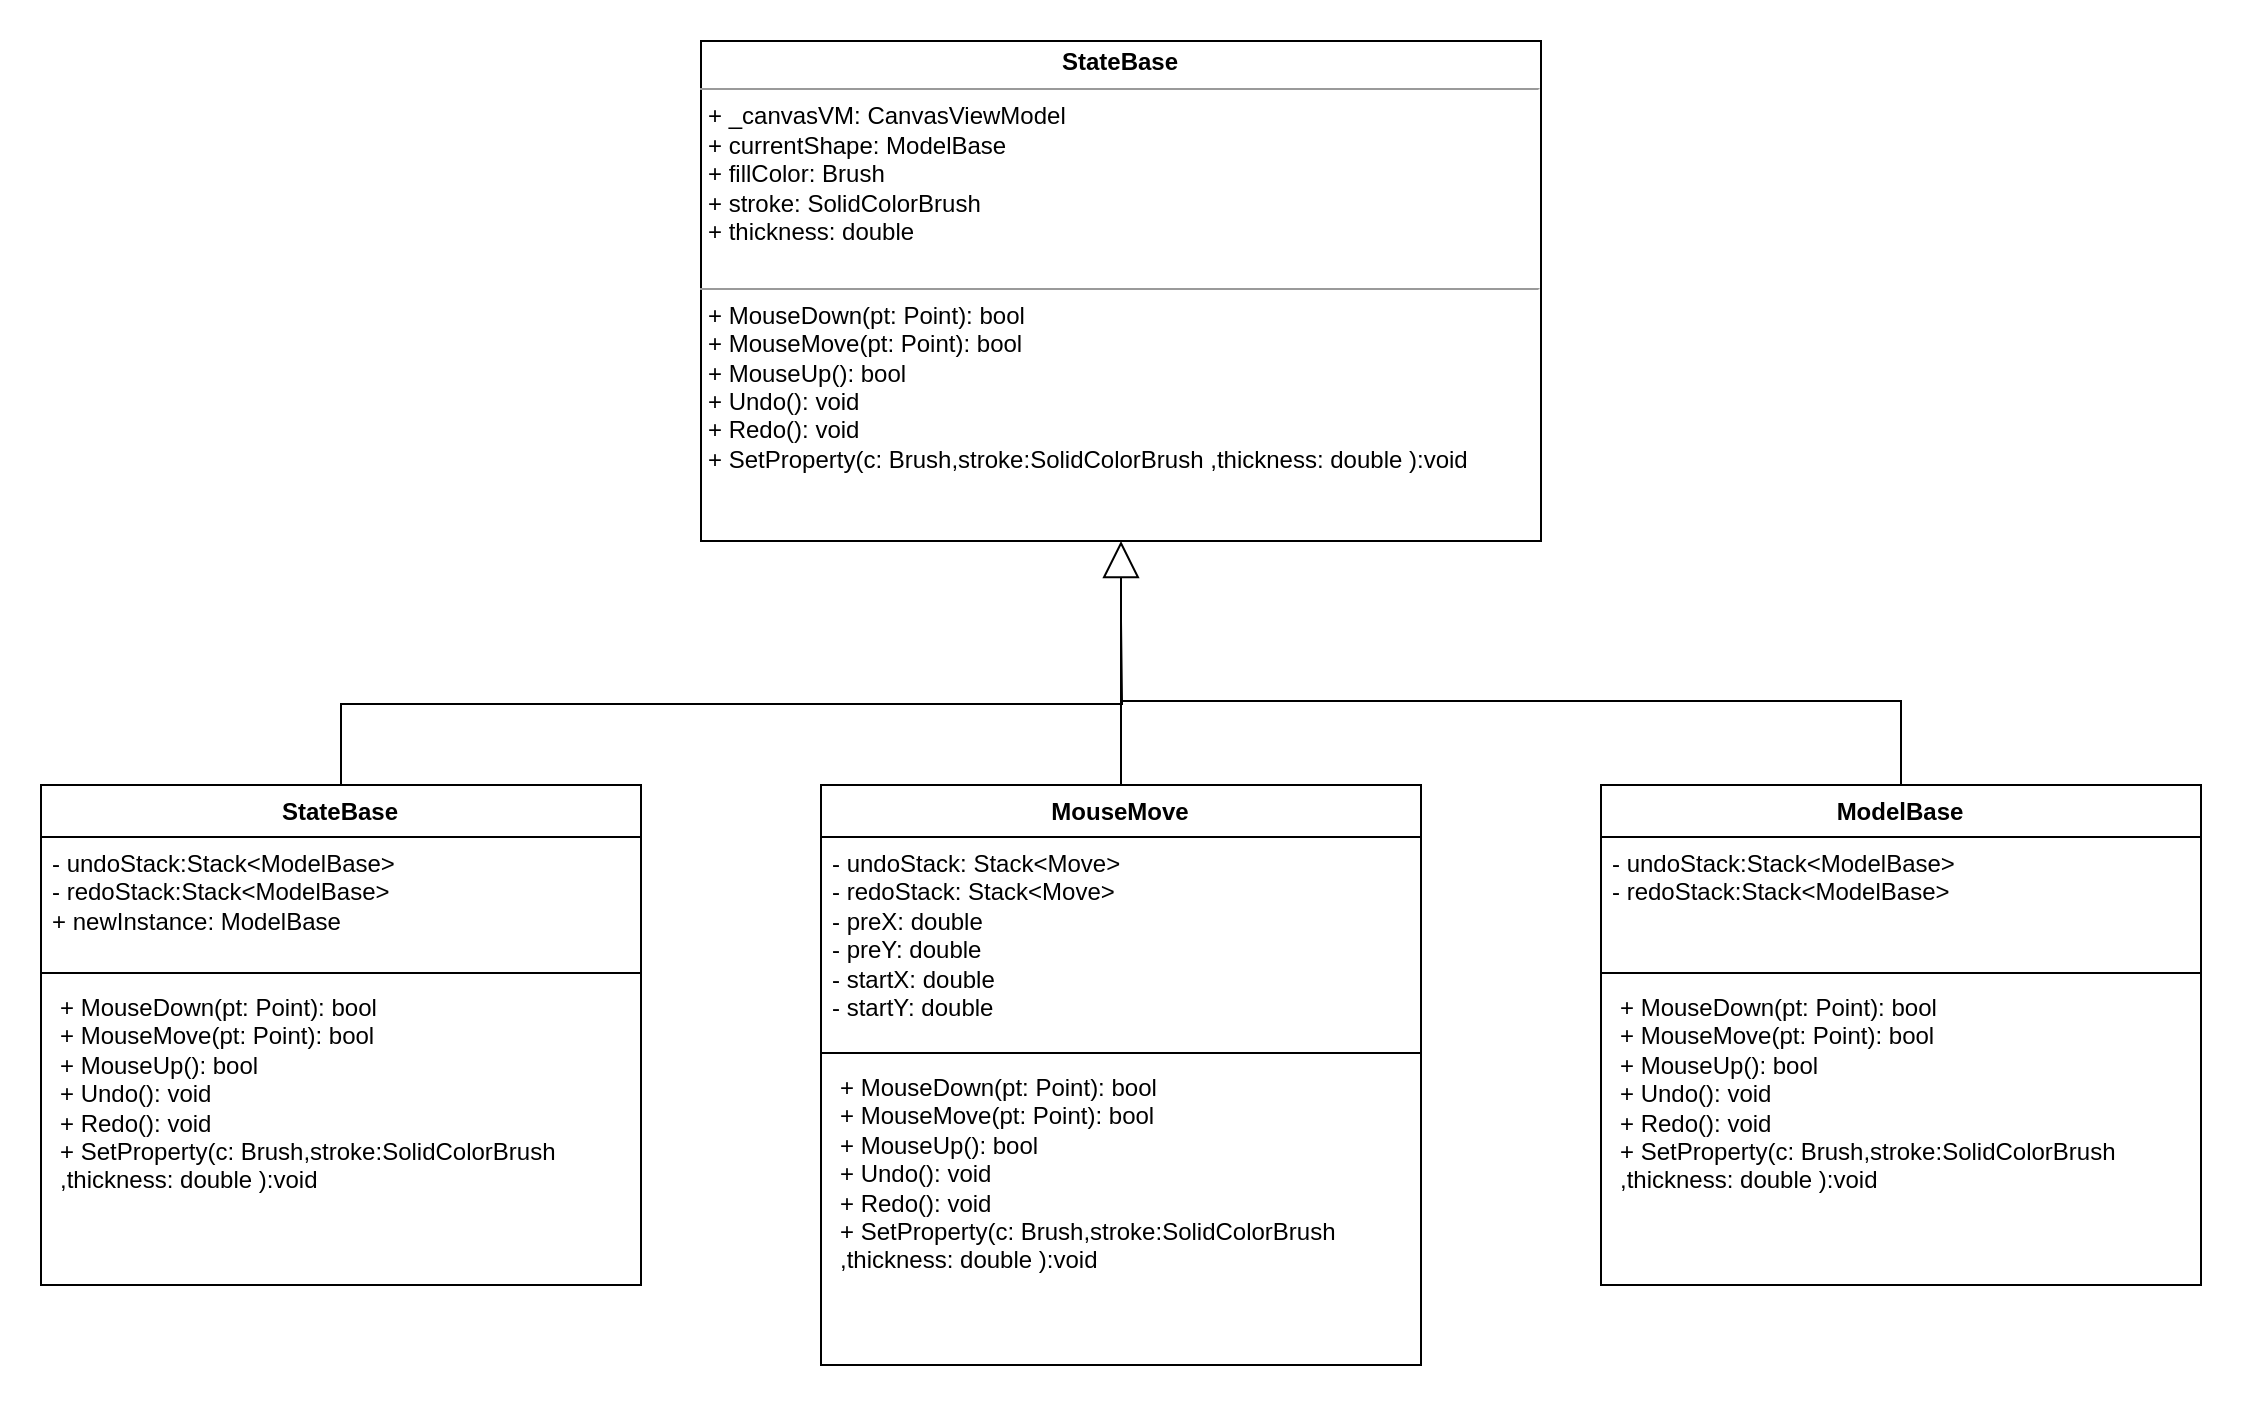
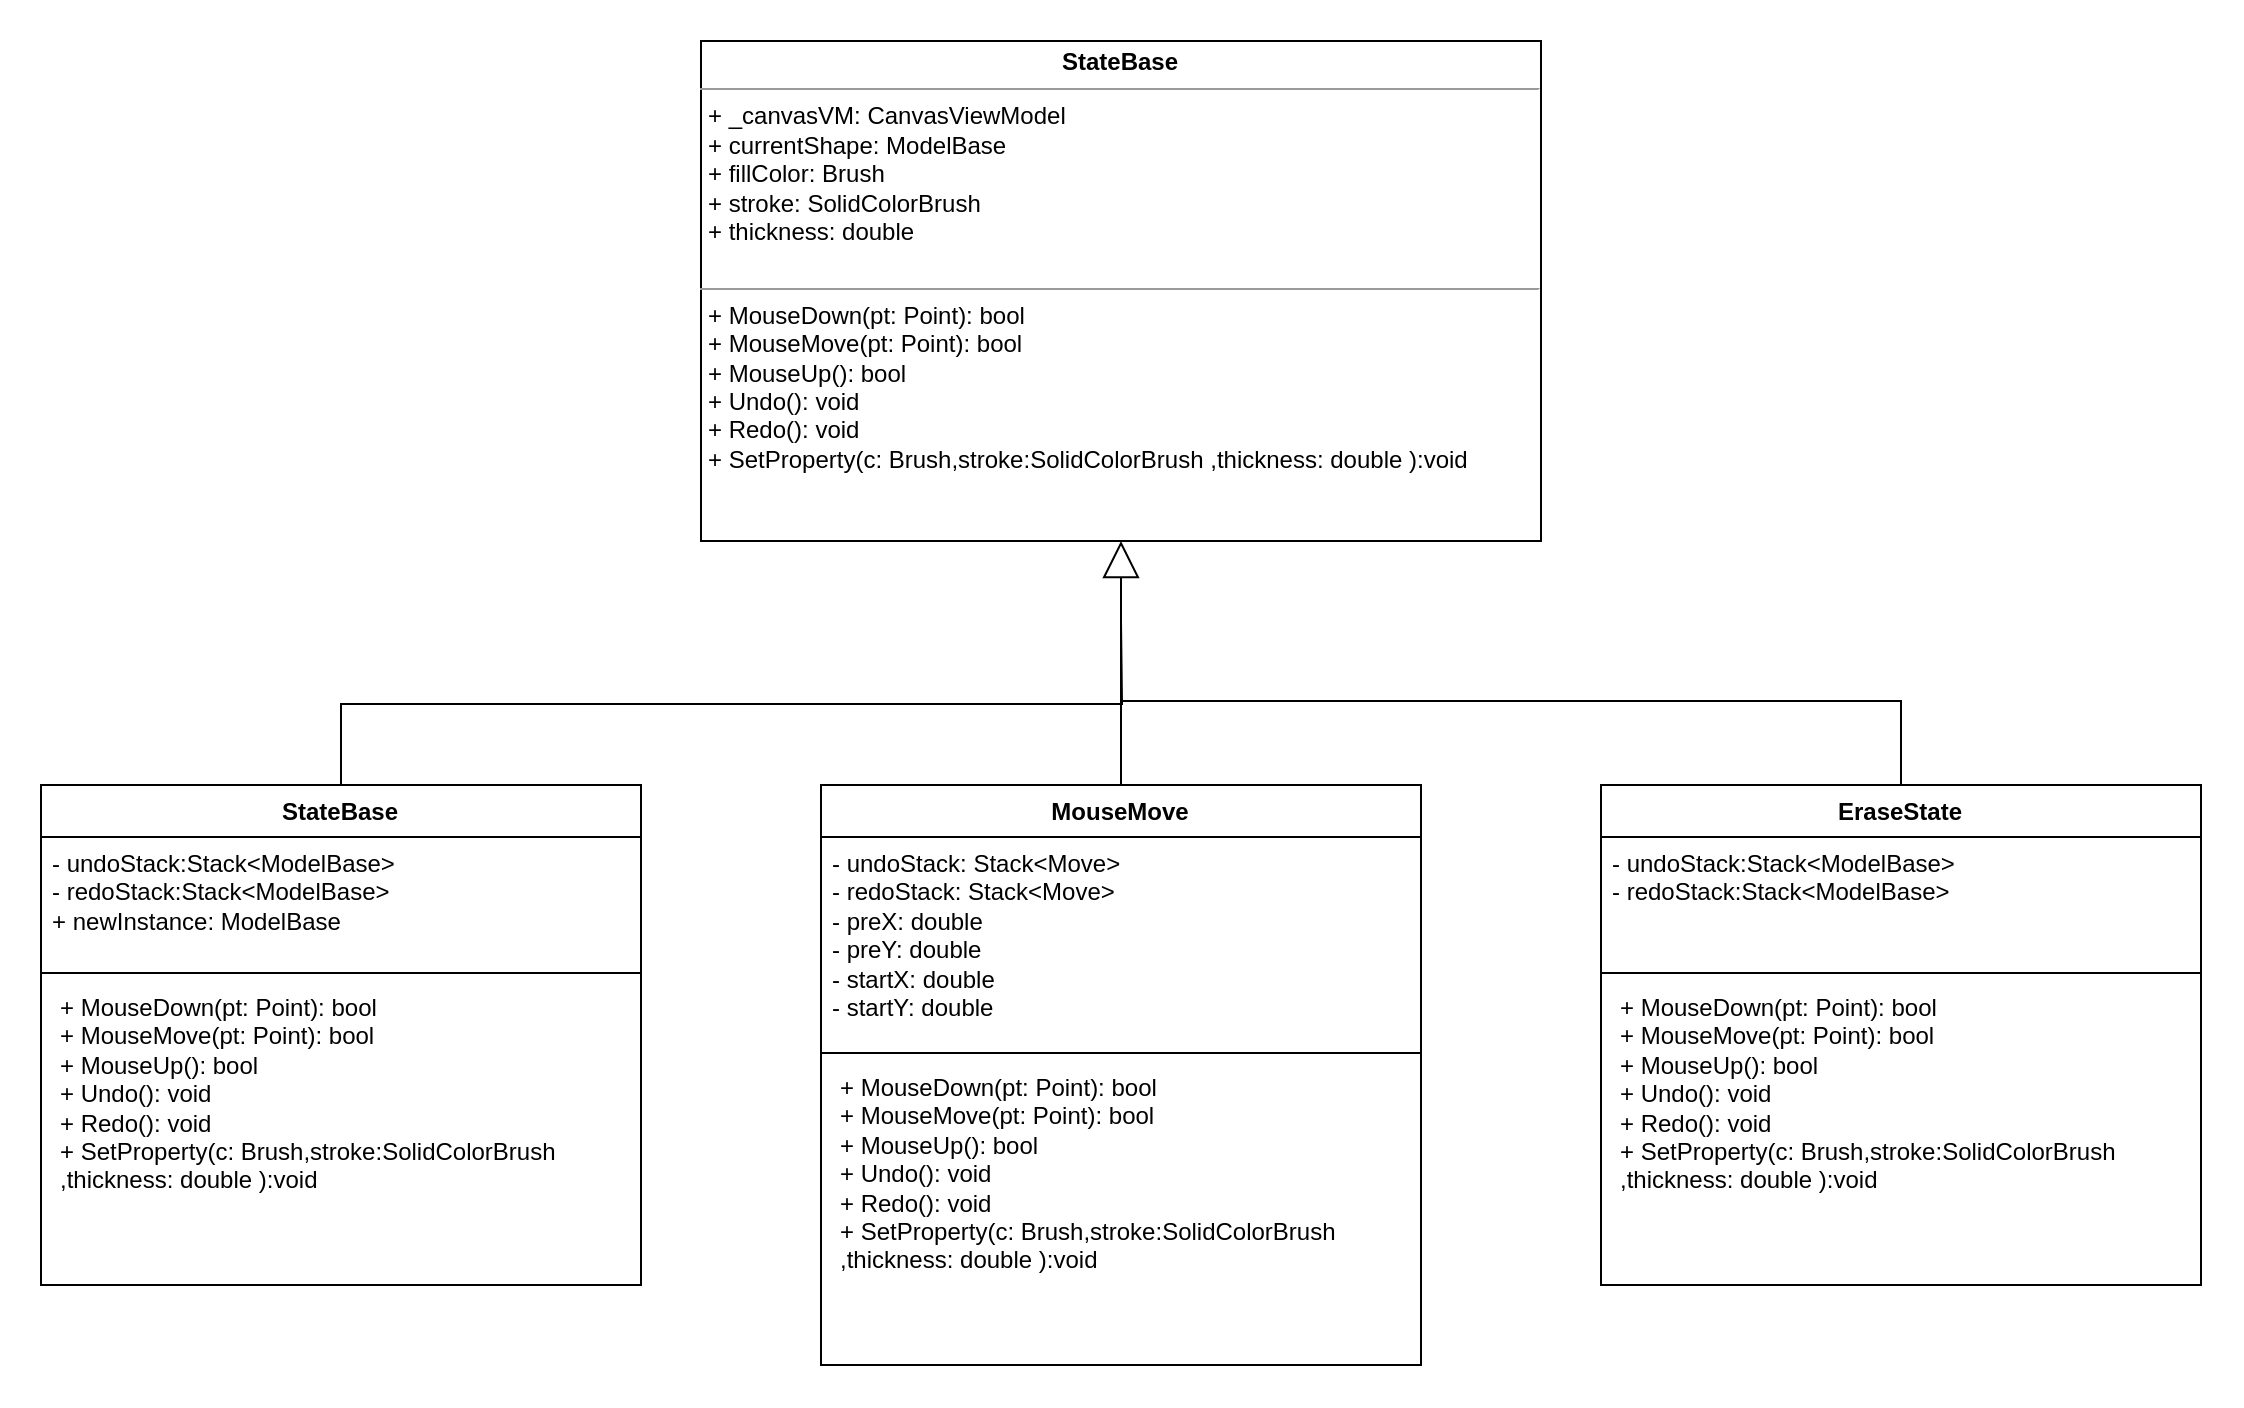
node "ModelBase": label "ModelBase" -> "EraseState"
